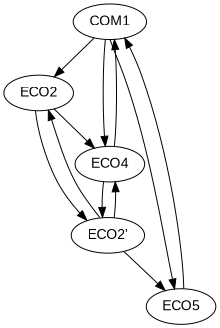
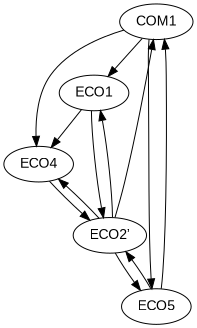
node "ECO2": label "ECO2" -> "ECO1"
edge "ECO4" -> "COM1": now "ECO2’" -> "COM1"
edge "ECO5" -> "ECO2’": added
